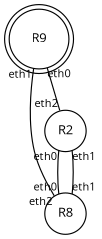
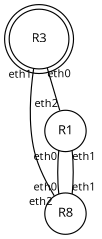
node "R9": label "R9" -> "R3"
node "R2": label "R2" -> "R1"
